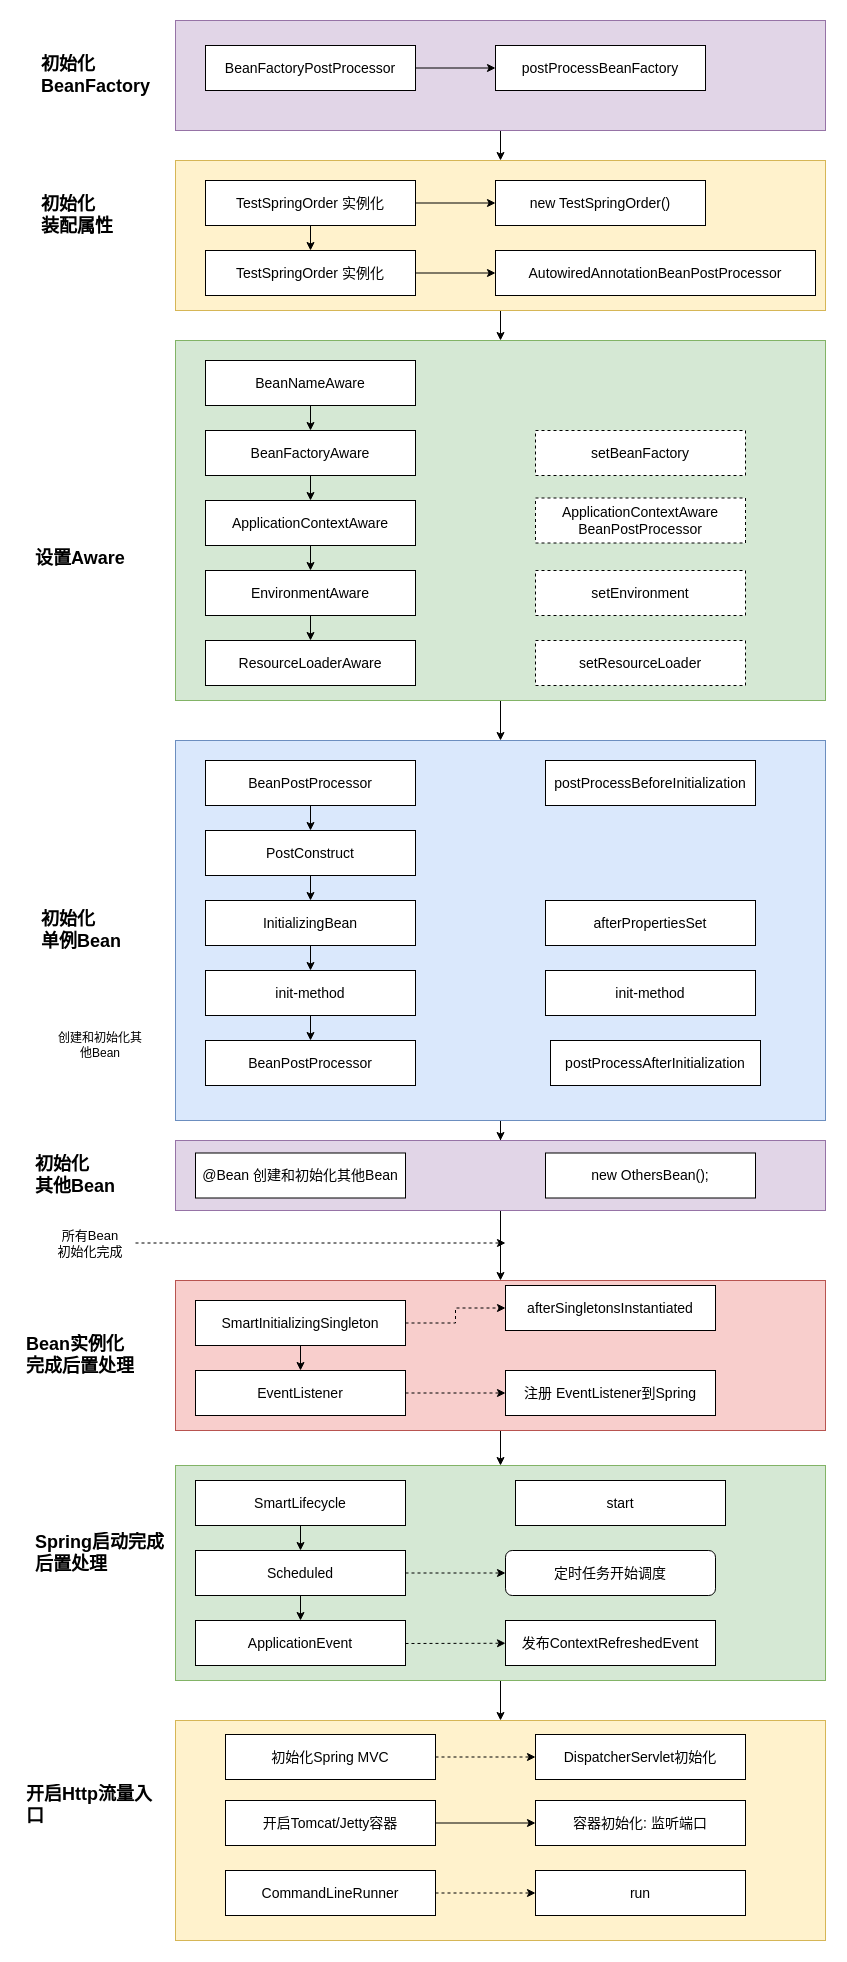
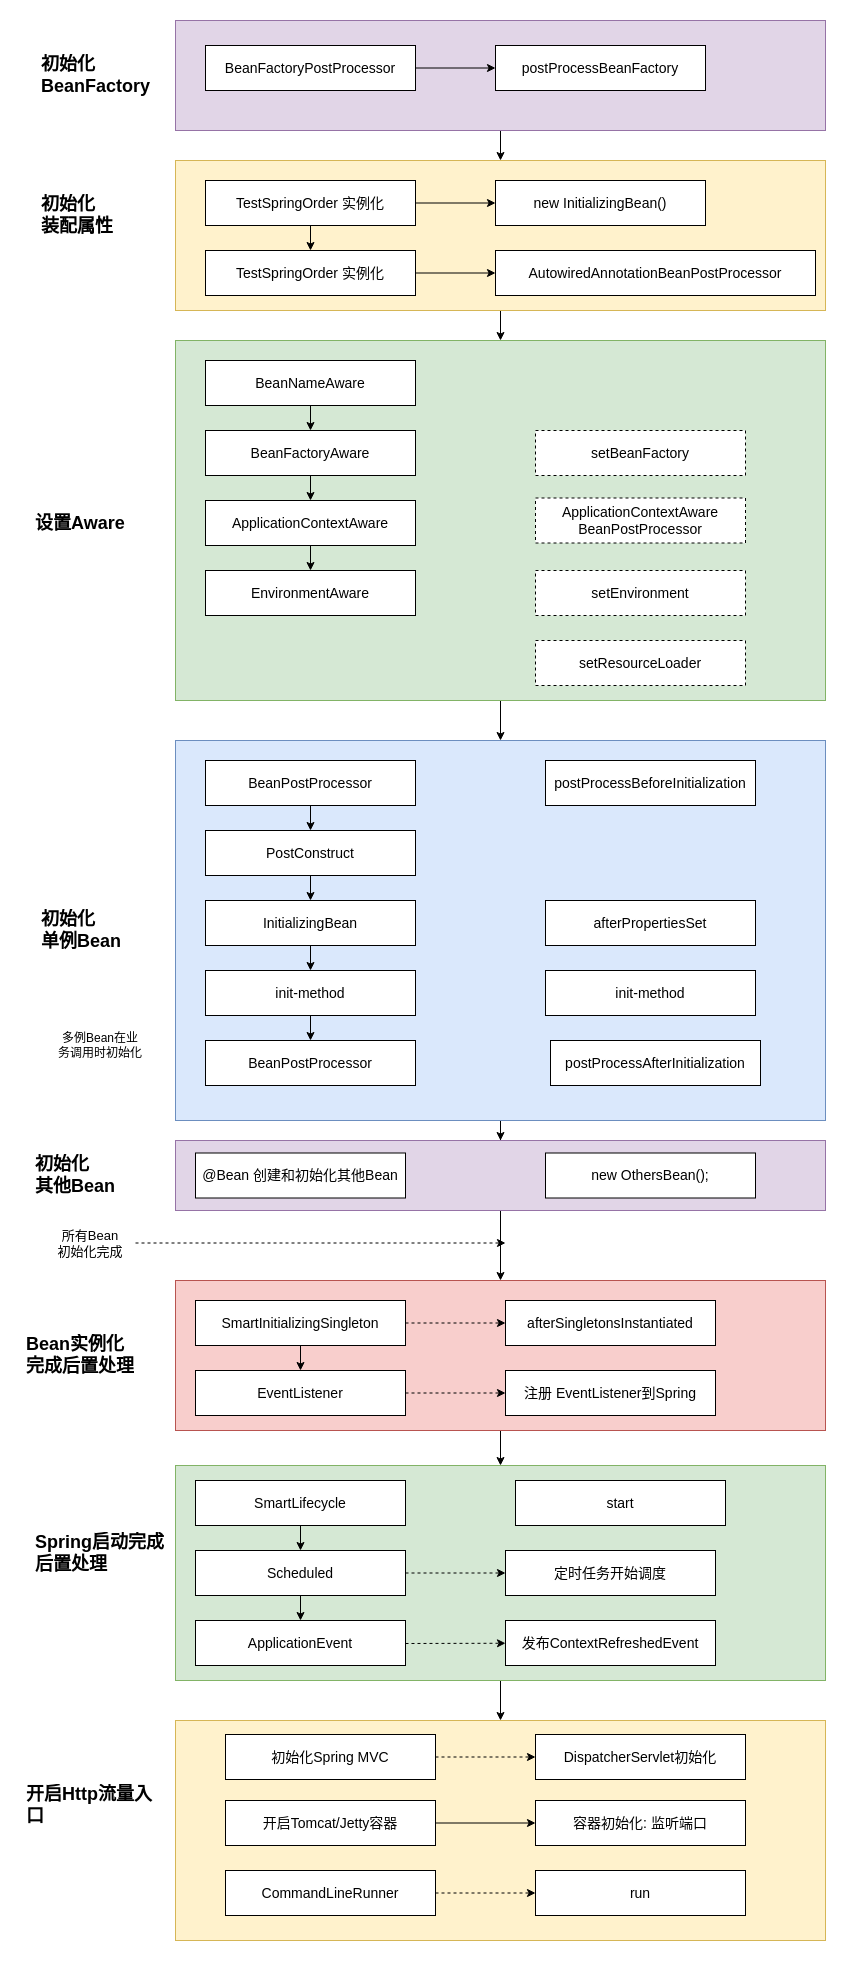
node "new TestSpringOrder()": label "new TestSpringOrder()" -> "new InitializingBean()"
node "设置Aware": moved (100, 558) -> (100, 523)
edge "EnvironmentAware" -> "ResourceLoaderAware": removed
node "ResourceLoaderAware": removed
node "创建和初始化其他Bean": label "创建和初始化其他Bean" -> "多例Bean在业务调用时初始化"
node "afterSingletonsInstantiated": moved (611, 1308) -> (611, 1323)
node "定时任务开始调度": shape rounded rectangle -> rectangle
